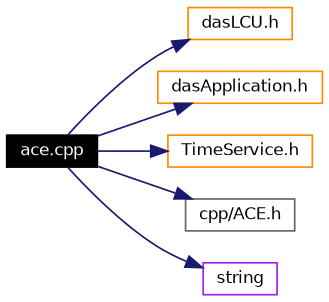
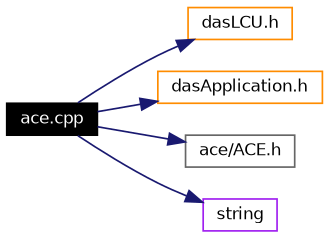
node "TimeService.h": removed
node "cpp/ACE.h": label "cpp/ACE.h" -> "ace/ACE.h"
